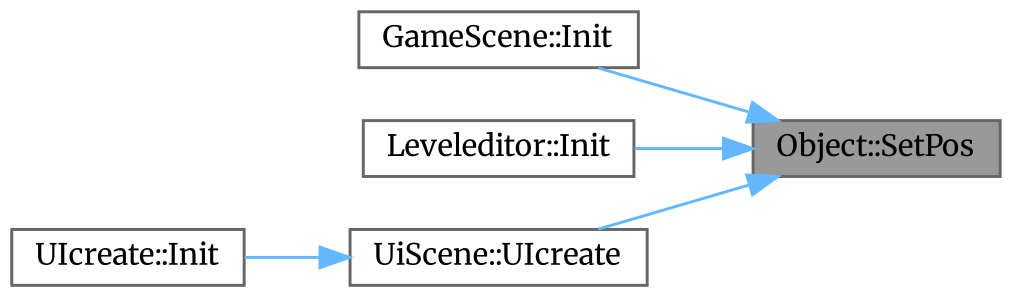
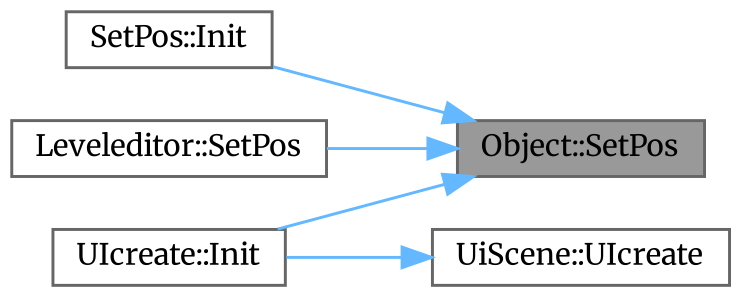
node "GameScene::Init": label "GameScene::Init" -> "SetPos::Init"
node "Leveleditor::Init": label "Leveleditor::Init" -> "Leveleditor::SetPos"
edge "UiScene::UIcreate" -> "Object::SetPos": now "UIcreate::Init" -> "Object::SetPos"
